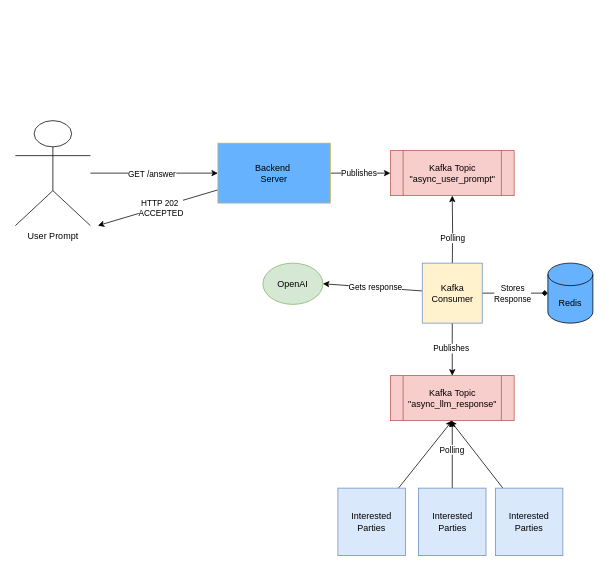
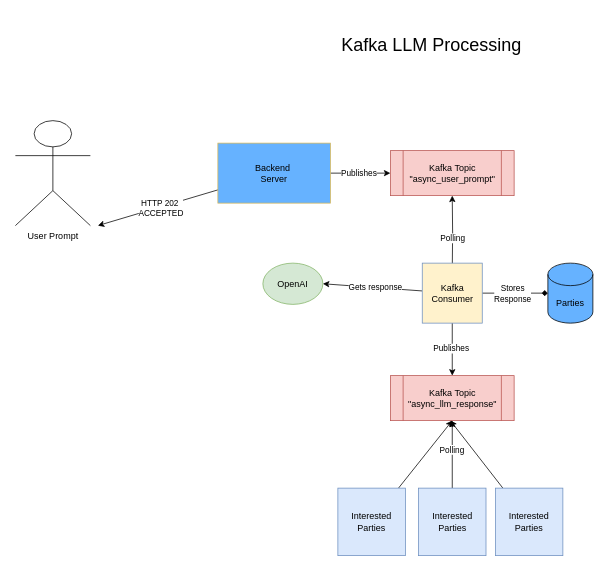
node "Kafka LLM Processing": added
edge "User Prompt" -> "Backend Server": removed, label "GET /answer"
node "Redis": label "Redis" -> "Parties"
